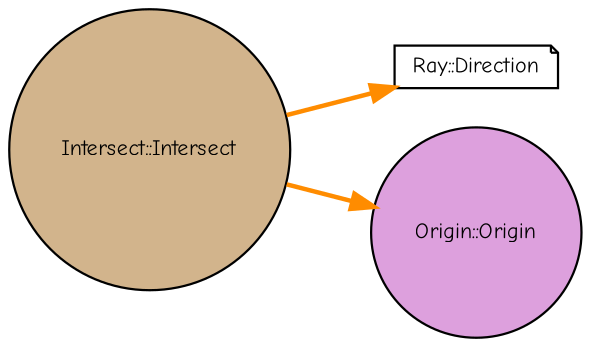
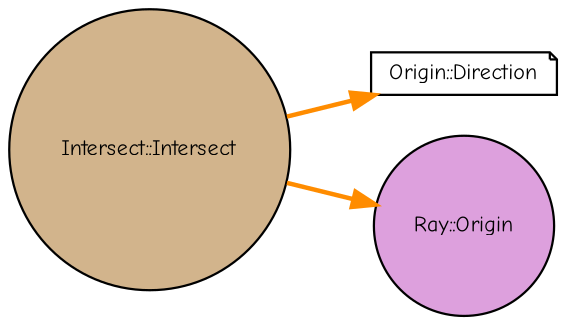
node "Ray::Direction": label "Ray::Direction" -> "Origin::Direction"
node "Origin::Origin": label "Origin::Origin" -> "Ray::Origin"
